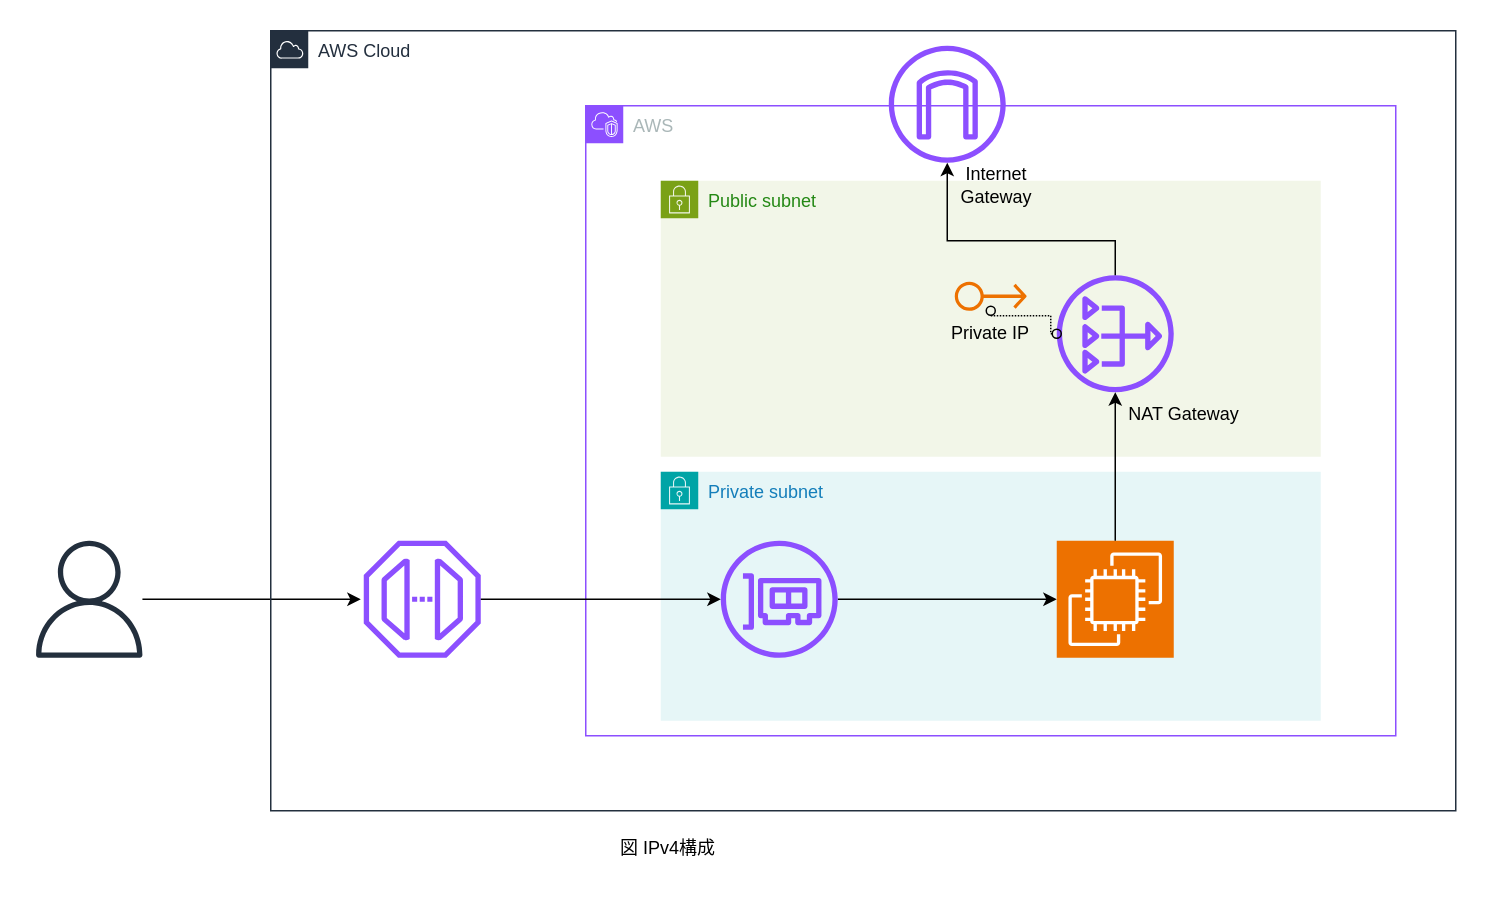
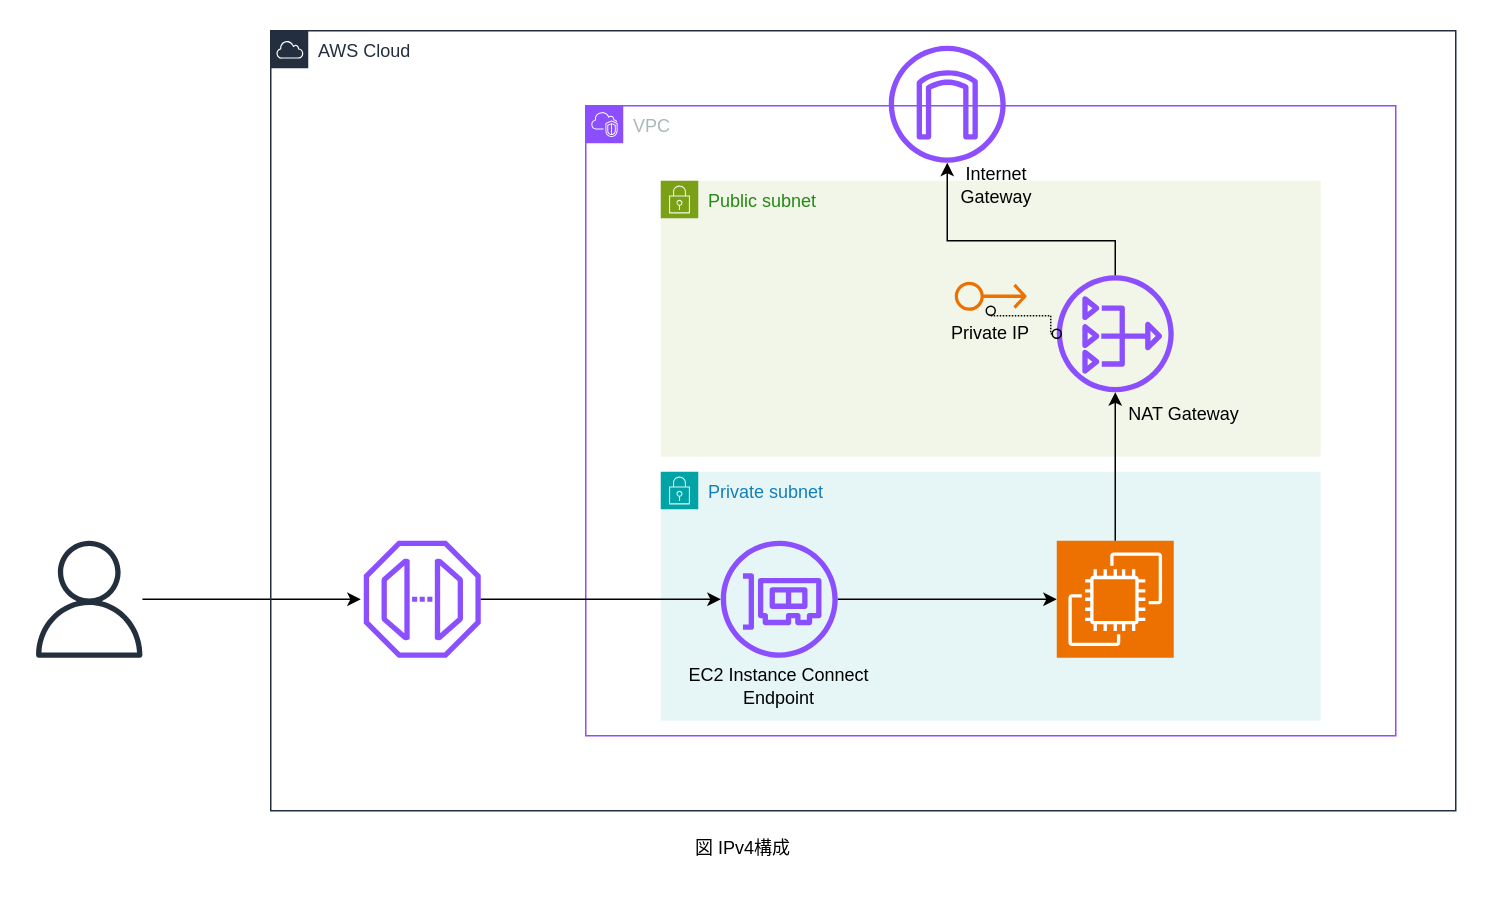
node "AWS": label "AWS" -> "VPC"
node "EC2 Instance Connect Endpoint": added
node "図 IPv4構成": moved (668, 848) -> (743, 848)
